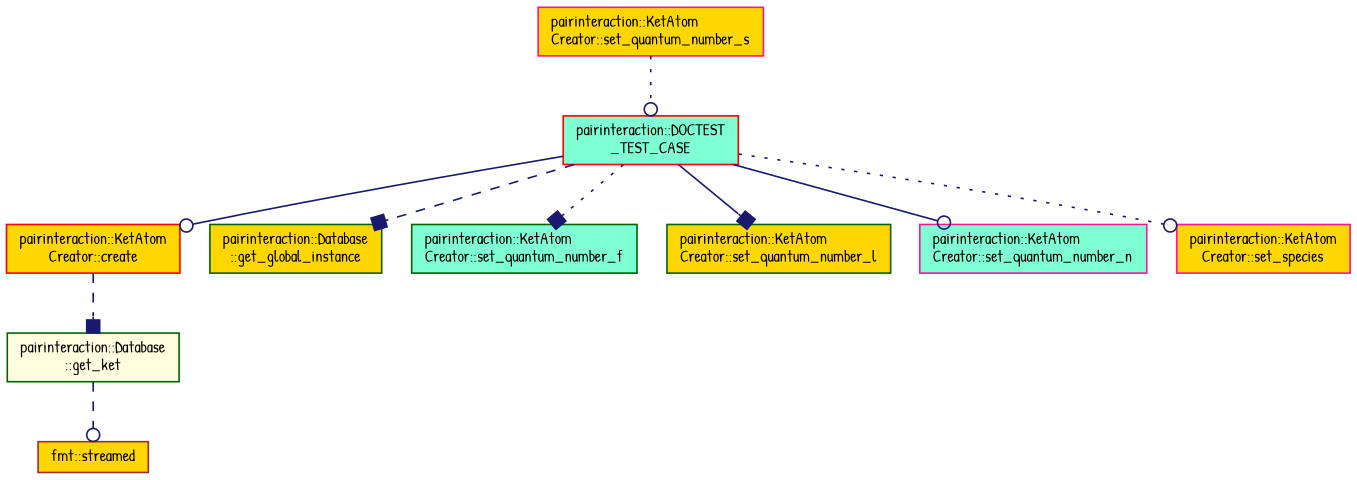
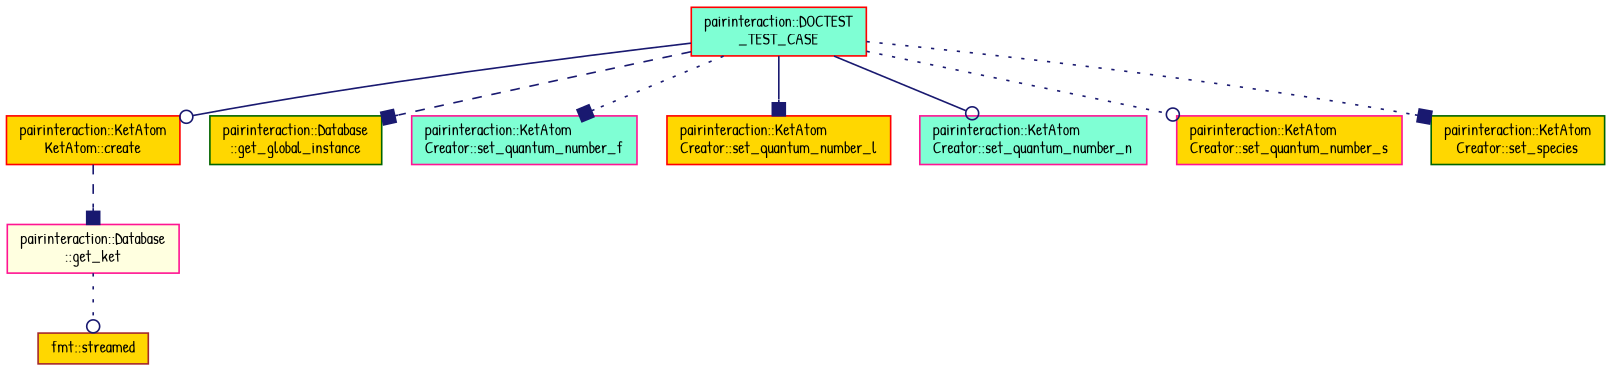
edge "pairinteraction::KetAtom Creator::set_quantum_number_s" -> "pairinteraction::DOCTEST _TEST_CASE": reversed
edge "pairinteraction::DOCTEST _TEST_CASE" -> "pairinteraction::KetAtom Creator::set_species": arrowhead odot -> box
node "pairinteraction::KetAtom Creator::create": label "pairinteraction::KetAtom Creator::create" -> "pairinteraction::KetAtom KetAtom::create"
node "pairinteraction::KetAtom Creator::set_quantum_number_f": color darkgreen -> deeppink
node "pairinteraction::KetAtom Creator::set_quantum_number_l": color darkgreen -> red
node "pairinteraction::KetAtom Creator::set_species": color deeppink -> darkgreen
node "pairinteraction::Database ::get_ket": color darkgreen -> deeppink
edge "pairinteraction::Database ::get_ket" -> "fmt::streamed": style dashed -> dotted
